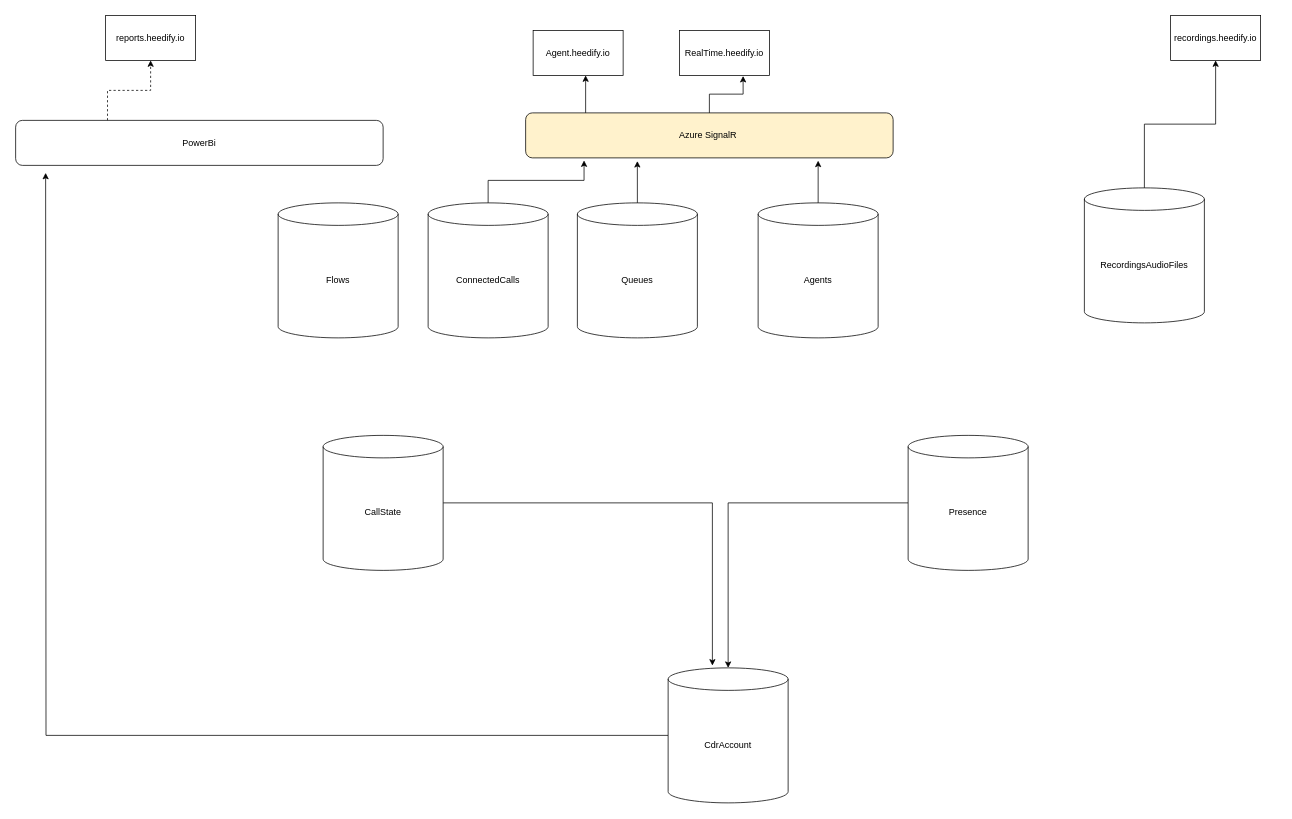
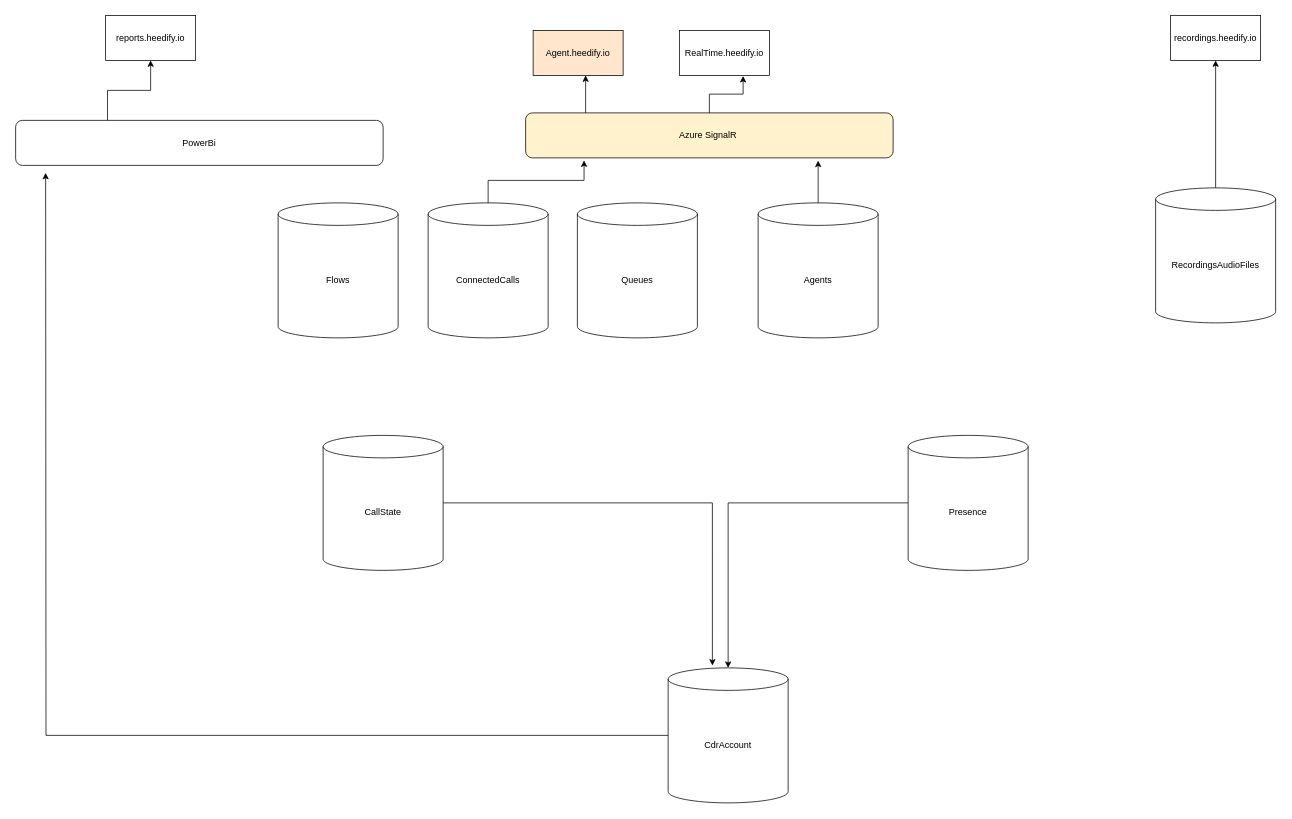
node "Agent.heedify.io": fillcolor #ffffff -> #ffe6cc
edge "PowerBi" -> "reports.heedify.io": style dashed -> solid
edge "Queues" -> "Azure SignalR": removed
node "RecordingsAudioFiles": moved (1144, 255) -> (1215, 255)
